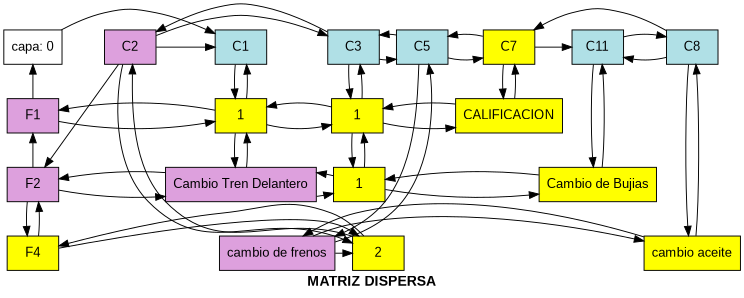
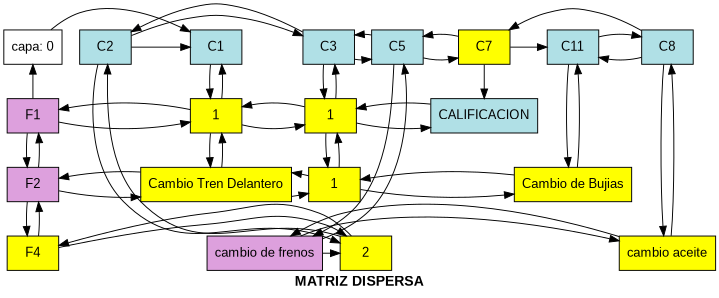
node "C2": fillcolor plum -> powderblue
edge "CALIFICACION" -> "C7": removed
edge "C2" -> "F2": now "F1" -> "F2"
node "CALIFICACION": fillcolor yellow -> powderblue
node "Cambio Tren Delantero": fillcolor plum -> yellow
